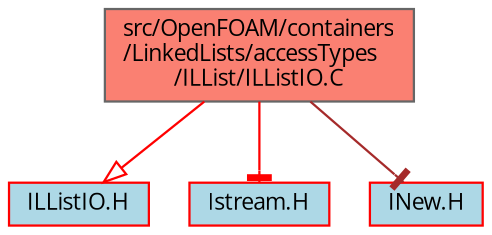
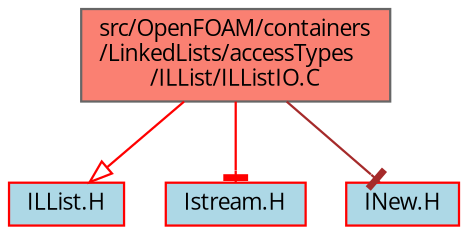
node "ILListIO.H": label "ILListIO.H" -> "ILList.H"
